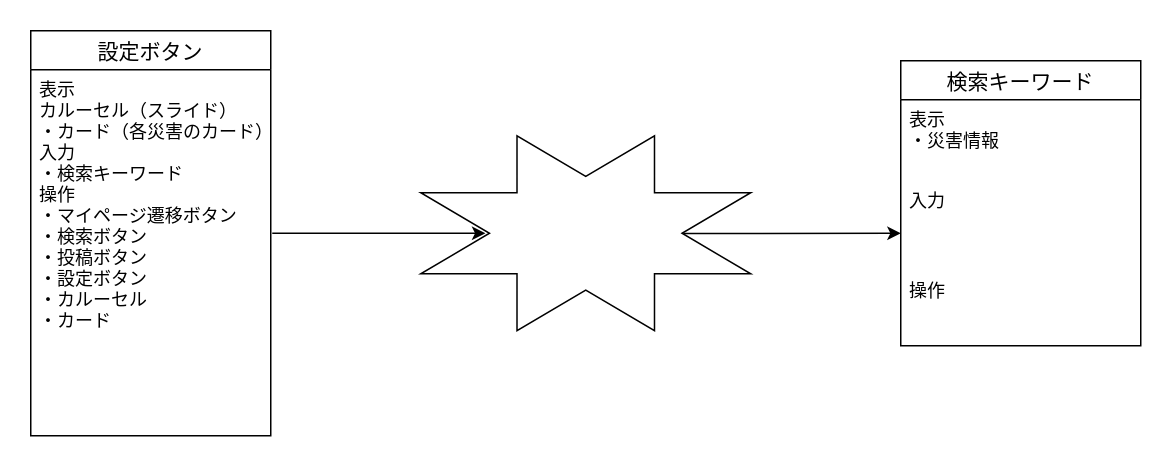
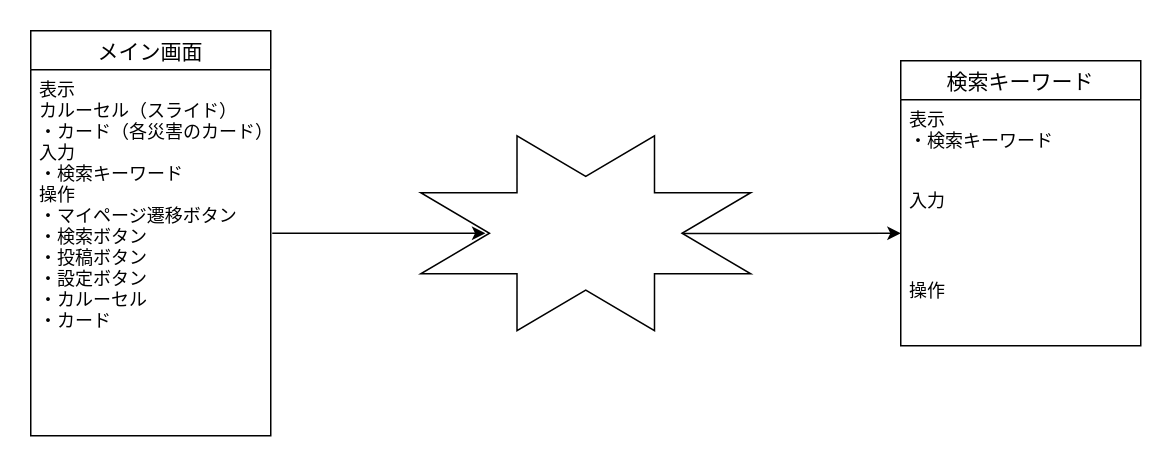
node "設定ボタン": label "設定ボタン" -> "メイン画面"
node "表示 ・災害情報": label "表示 ・災害情報" -> "表示 ・検索キーワード"
